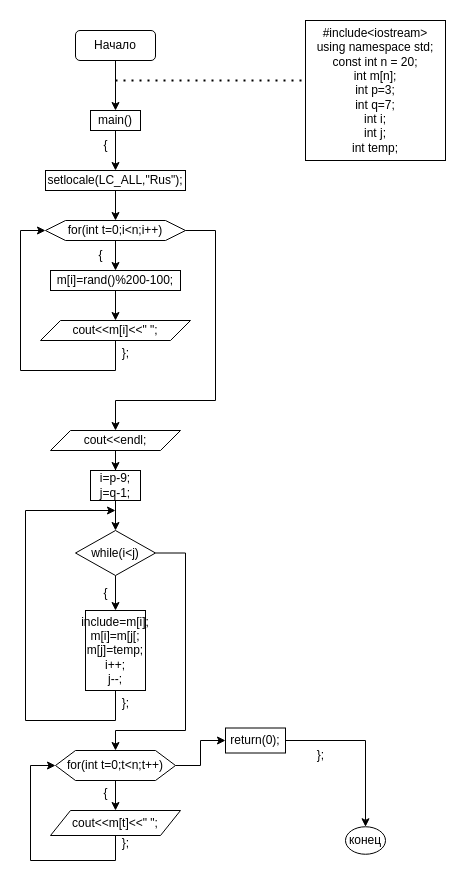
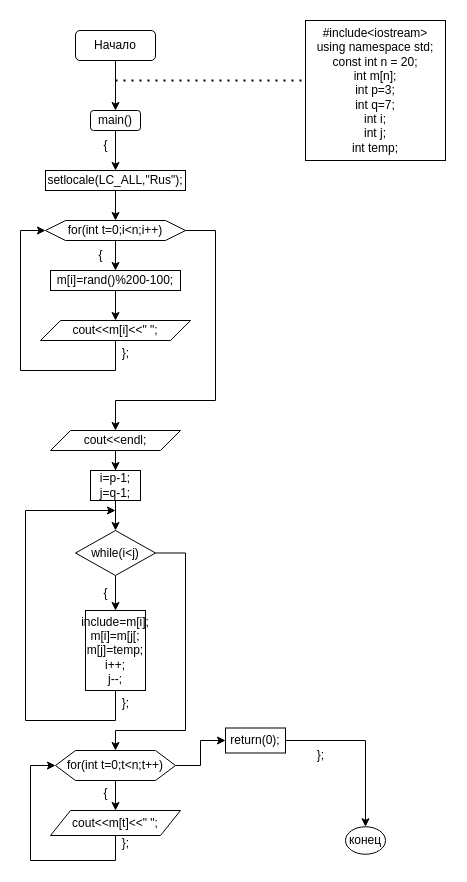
node "main()": shape rectangle -> rounded rectangle
node "i=p-9; j=q-1;": label "i=p-9; j=q-1;" -> "i=p-1; j=q-1;"
